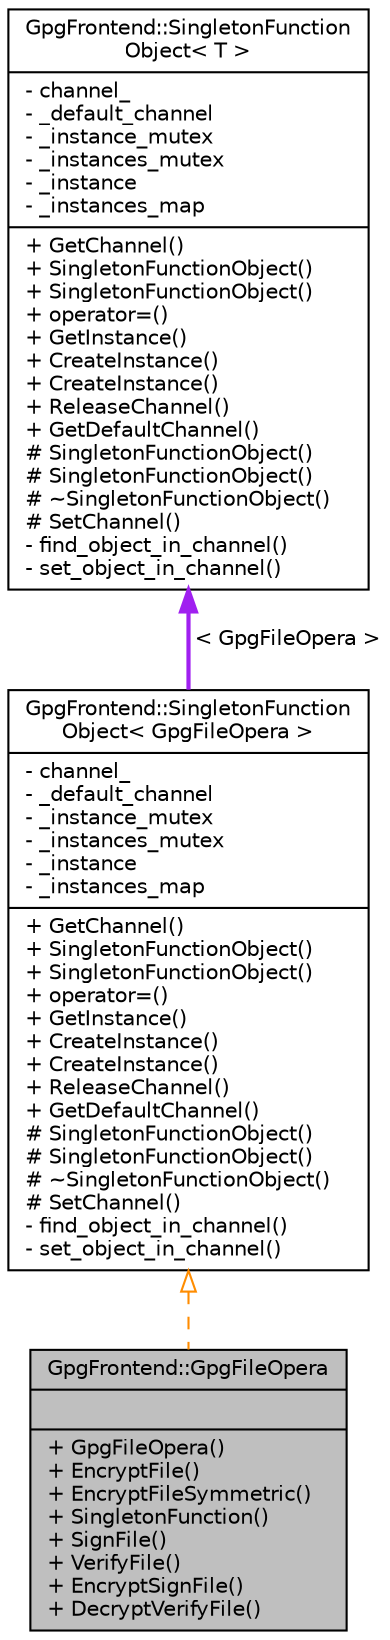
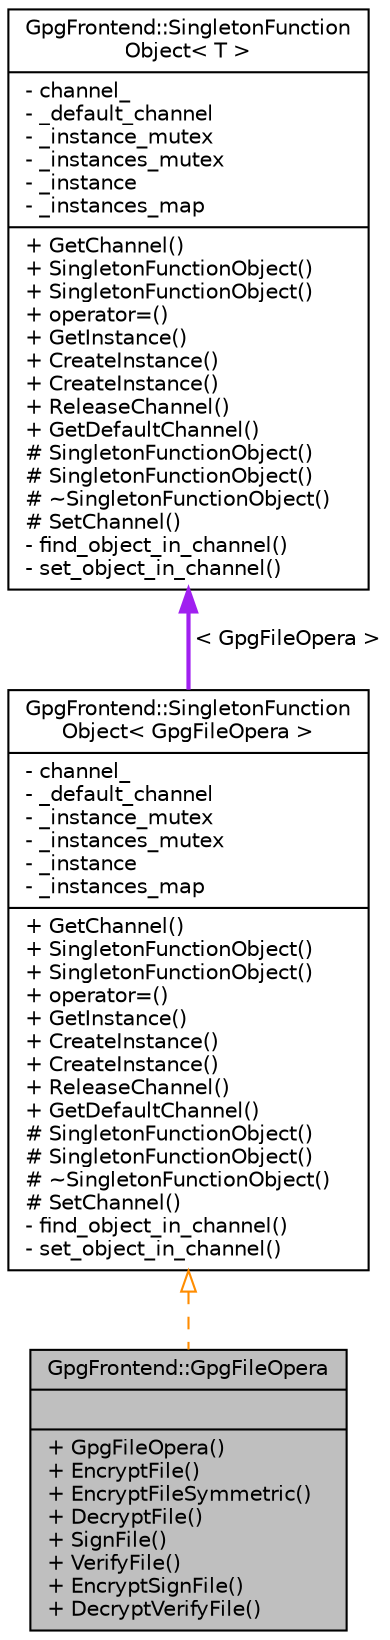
node "GpgFrontend::GpgFileOpera": text "+ SingletonFunction()" -> "+ DecryptFile()"
